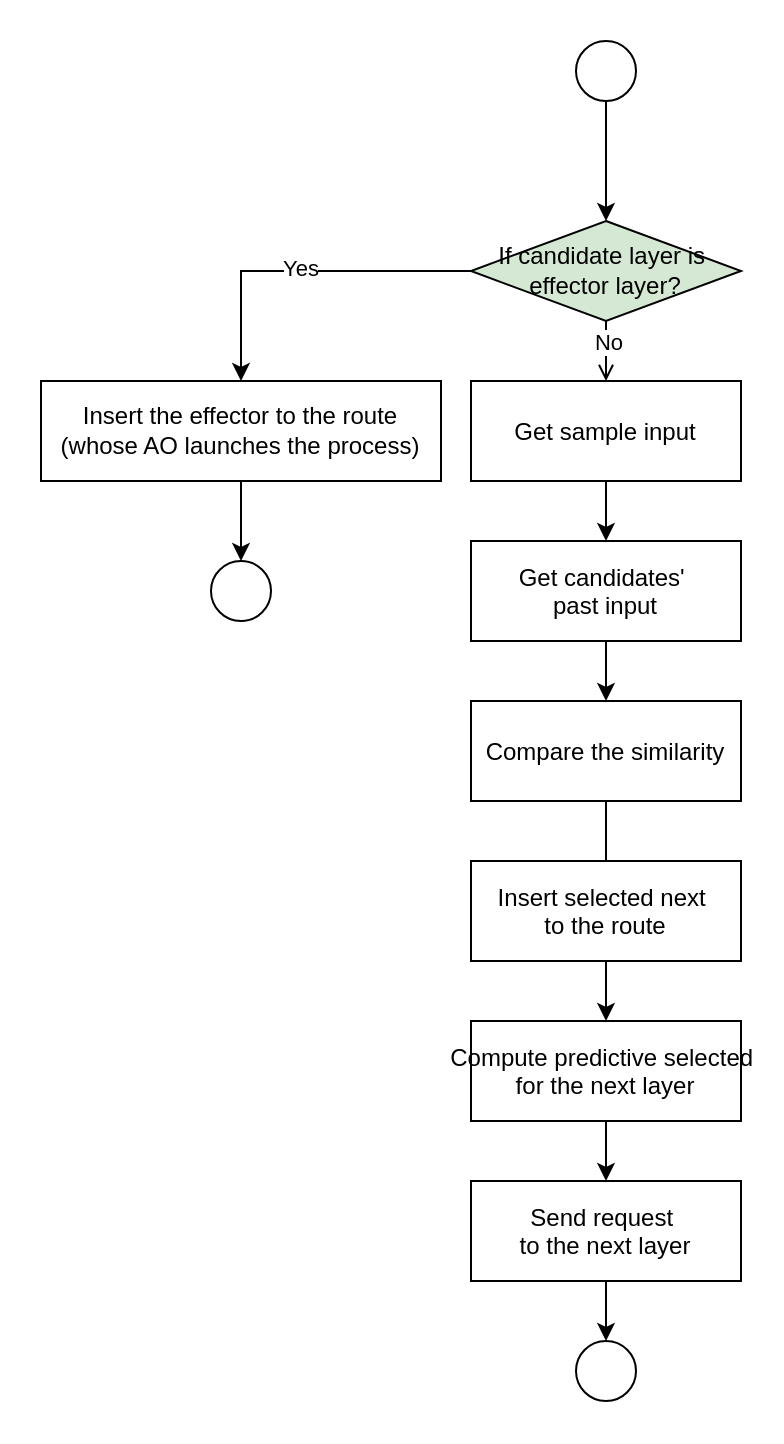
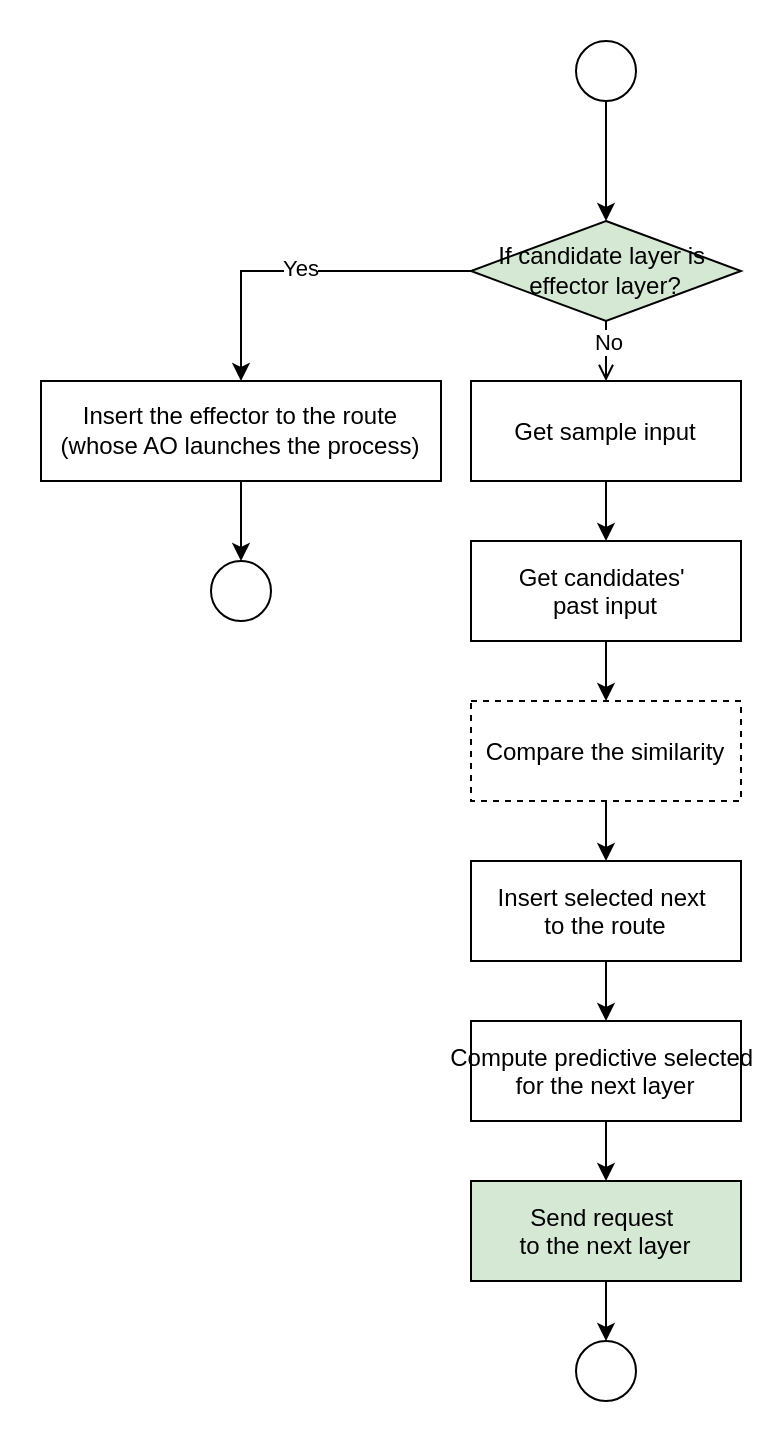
node "Compare the similarity": style solid -> dashed
edge "Compare the similarity" -- "Insert selected next to the route": arrowhead none -> classic
node "Send request to the next layer": fillcolor #ffffff -> #d5e8d4
